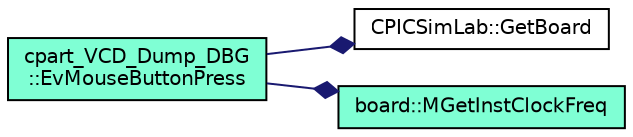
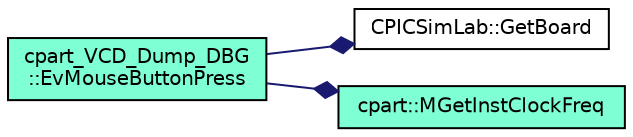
node "board::MGetInstClockFreq": label "board::MGetInstClockFreq" -> "cpart::MGetInstClockFreq"
